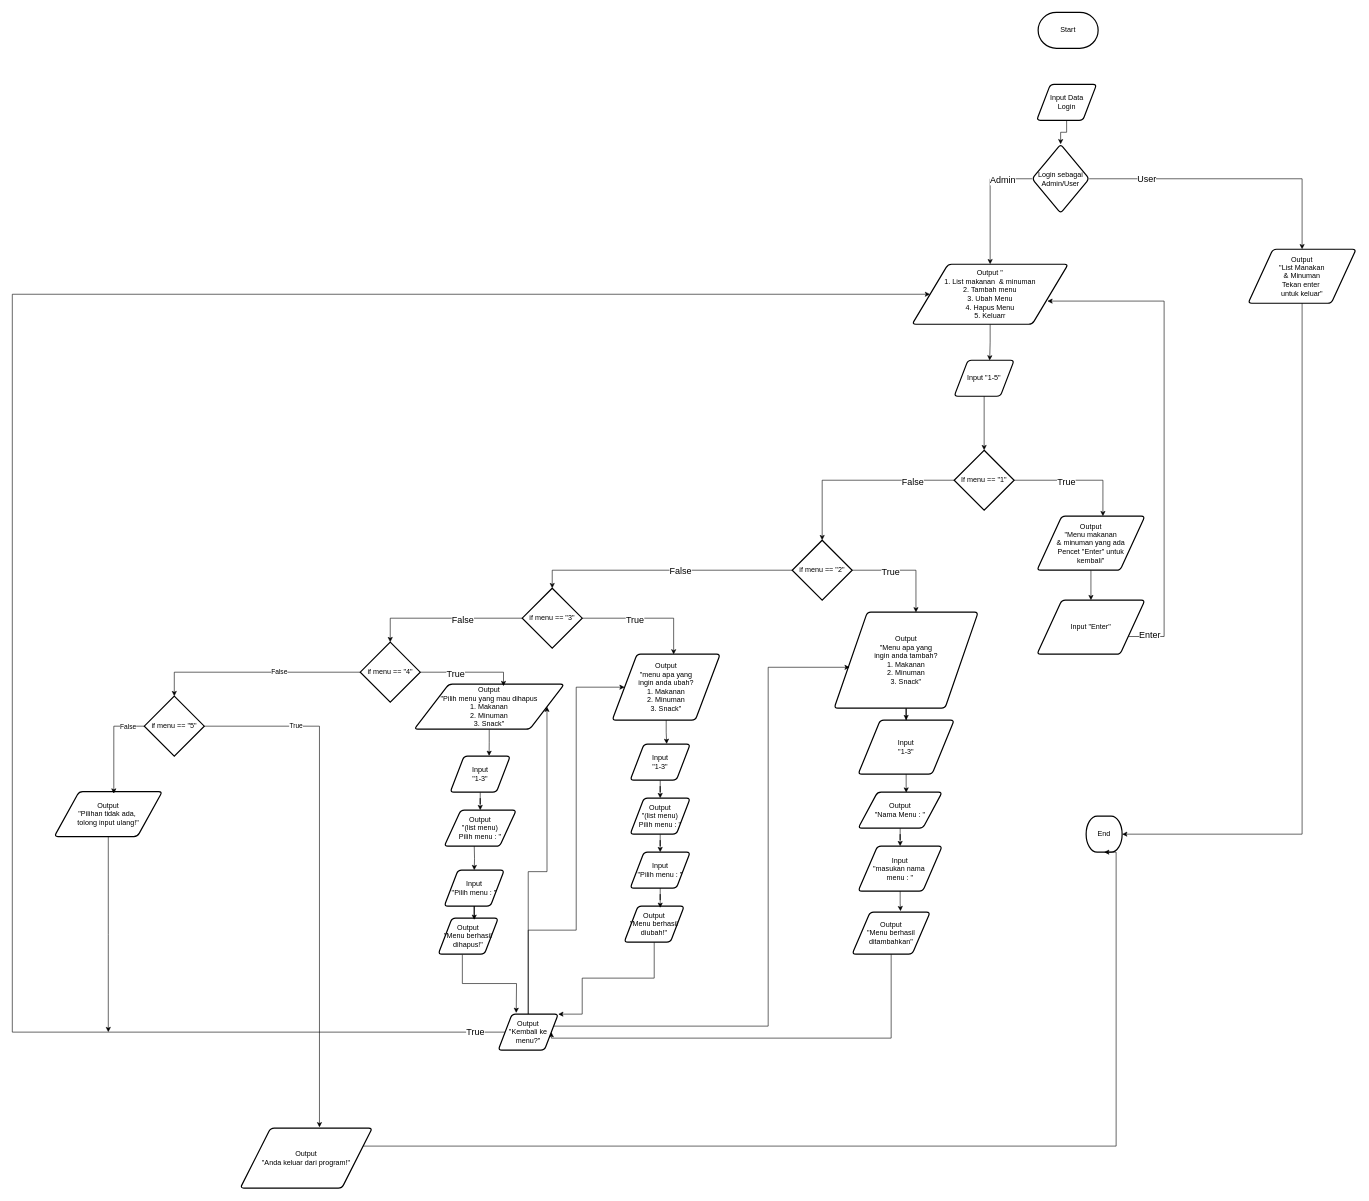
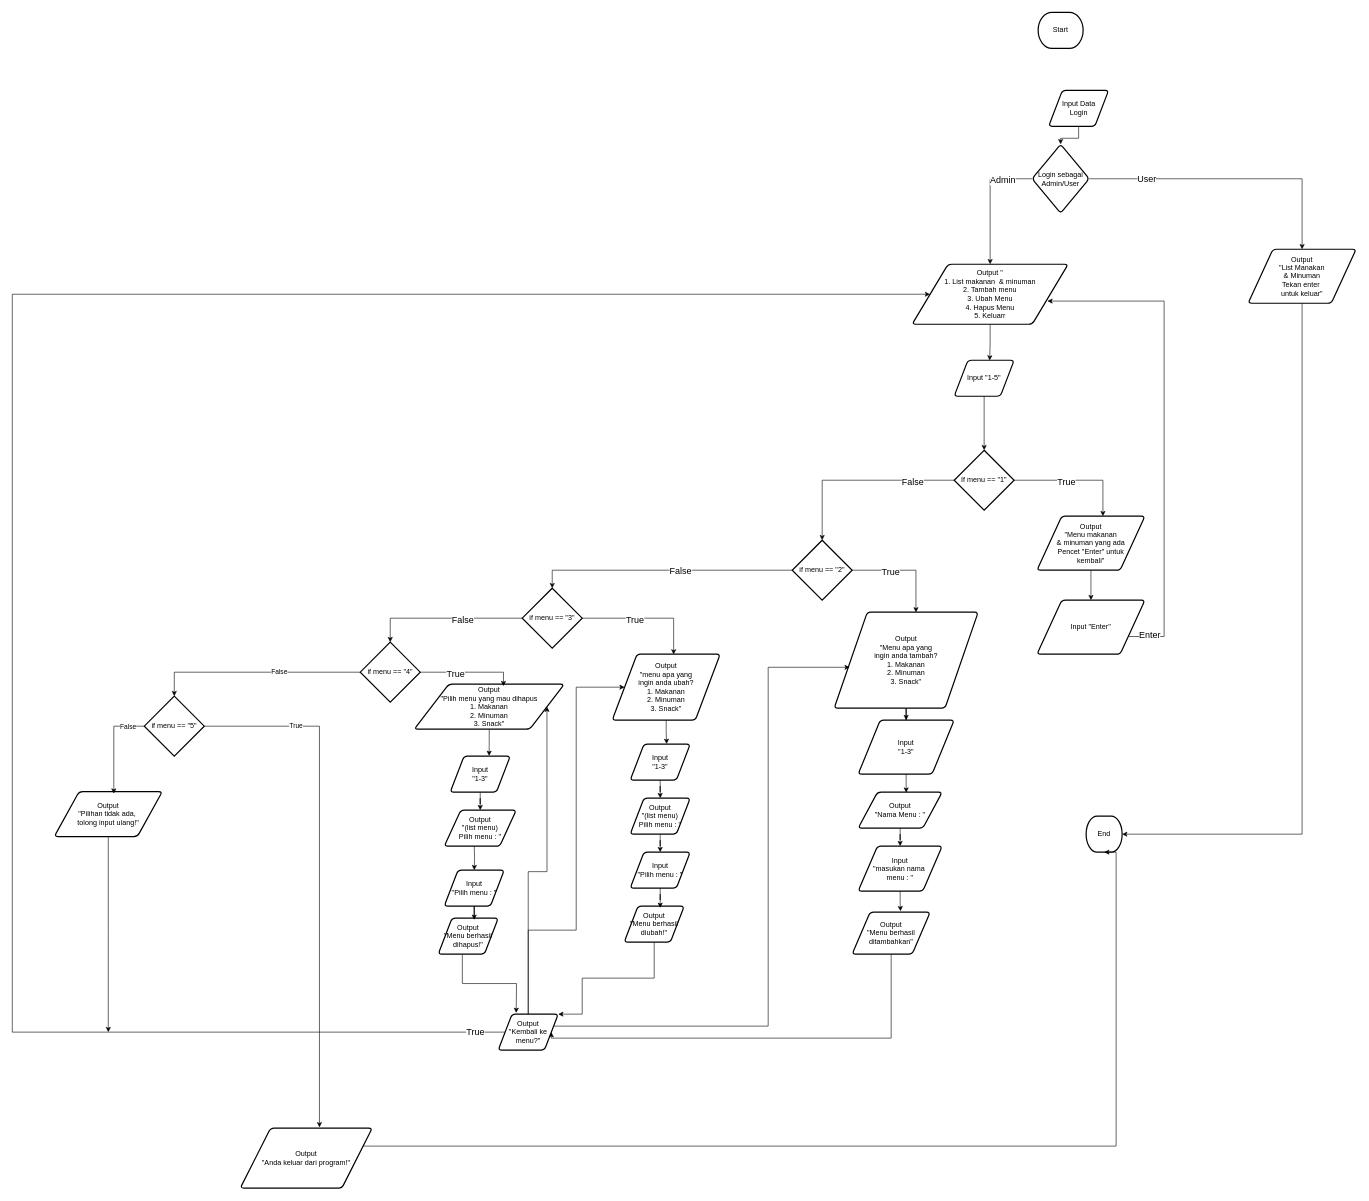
node "Start": size 60x36 -> 45x36
node "Input Data Login": moved (1067, 102) -> (1079, 108)
